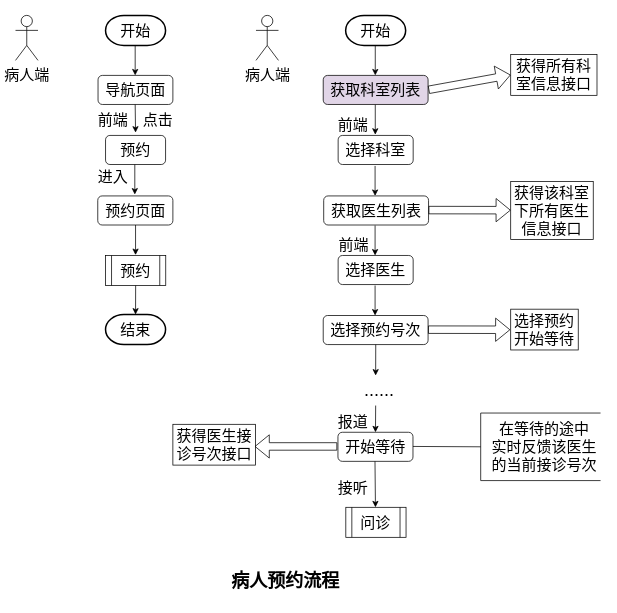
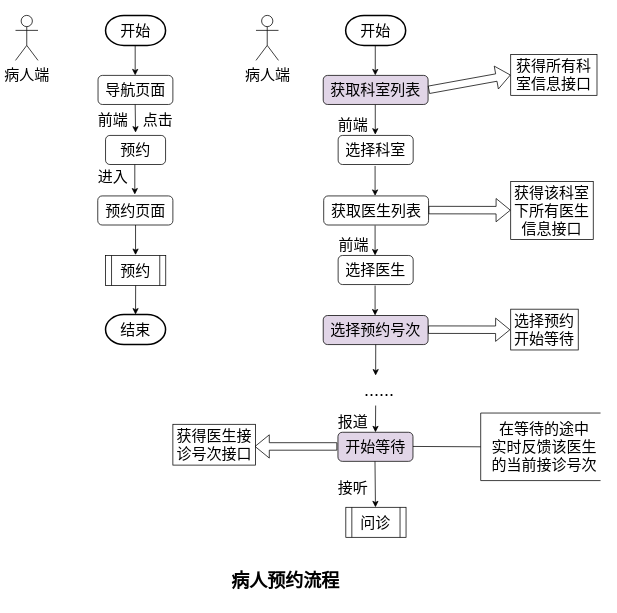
node "选择预约号次": fillcolor #ffffff -> #e1d5e7
node "开始等待": fillcolor #ffffff -> #e1d5e7
